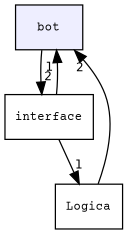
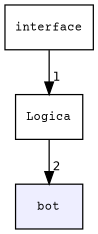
edge "bot" -> "interface": removed
edge "interface" -> "bot": removed
